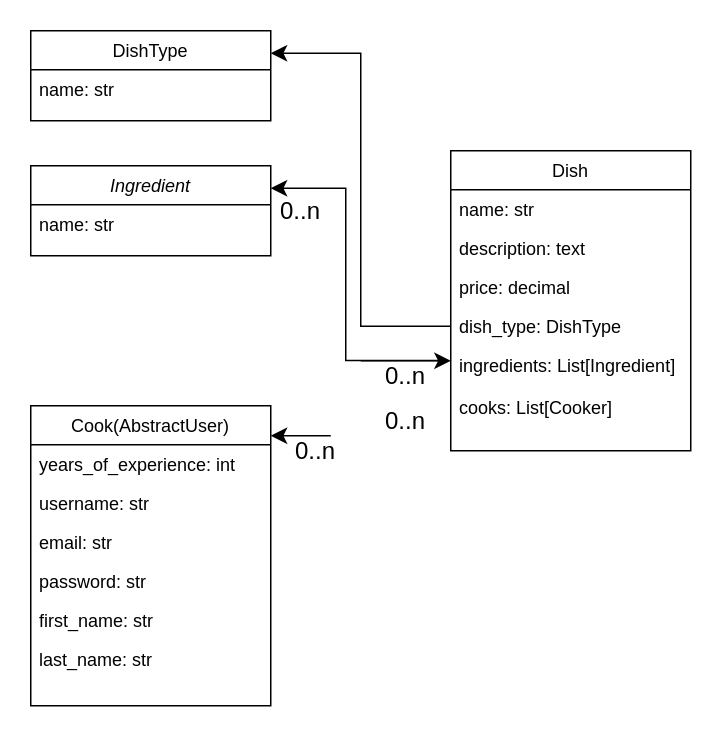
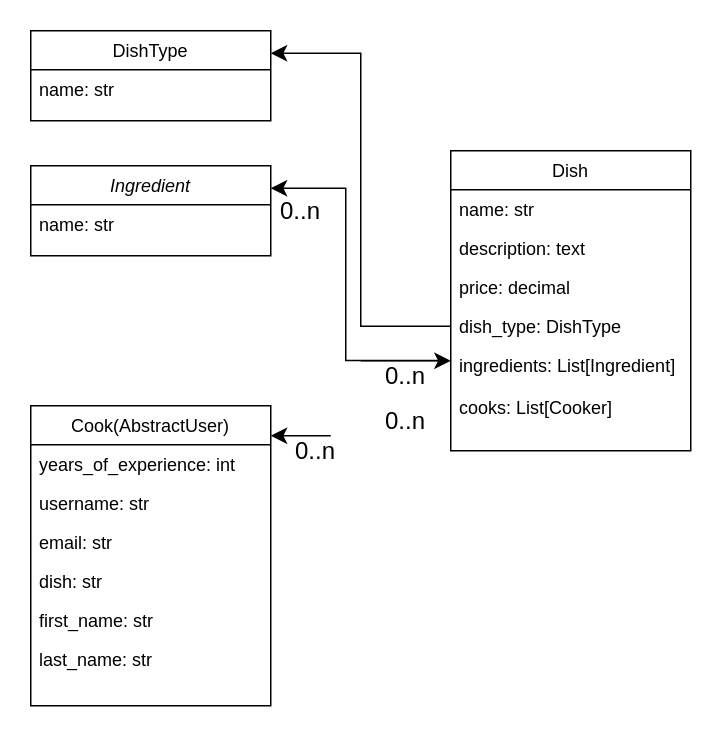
node "password: str firs_name: str last_name: str": label "password: str firs_name: str last_name: str" -> "dish: str firs_name: str last_name: str"
